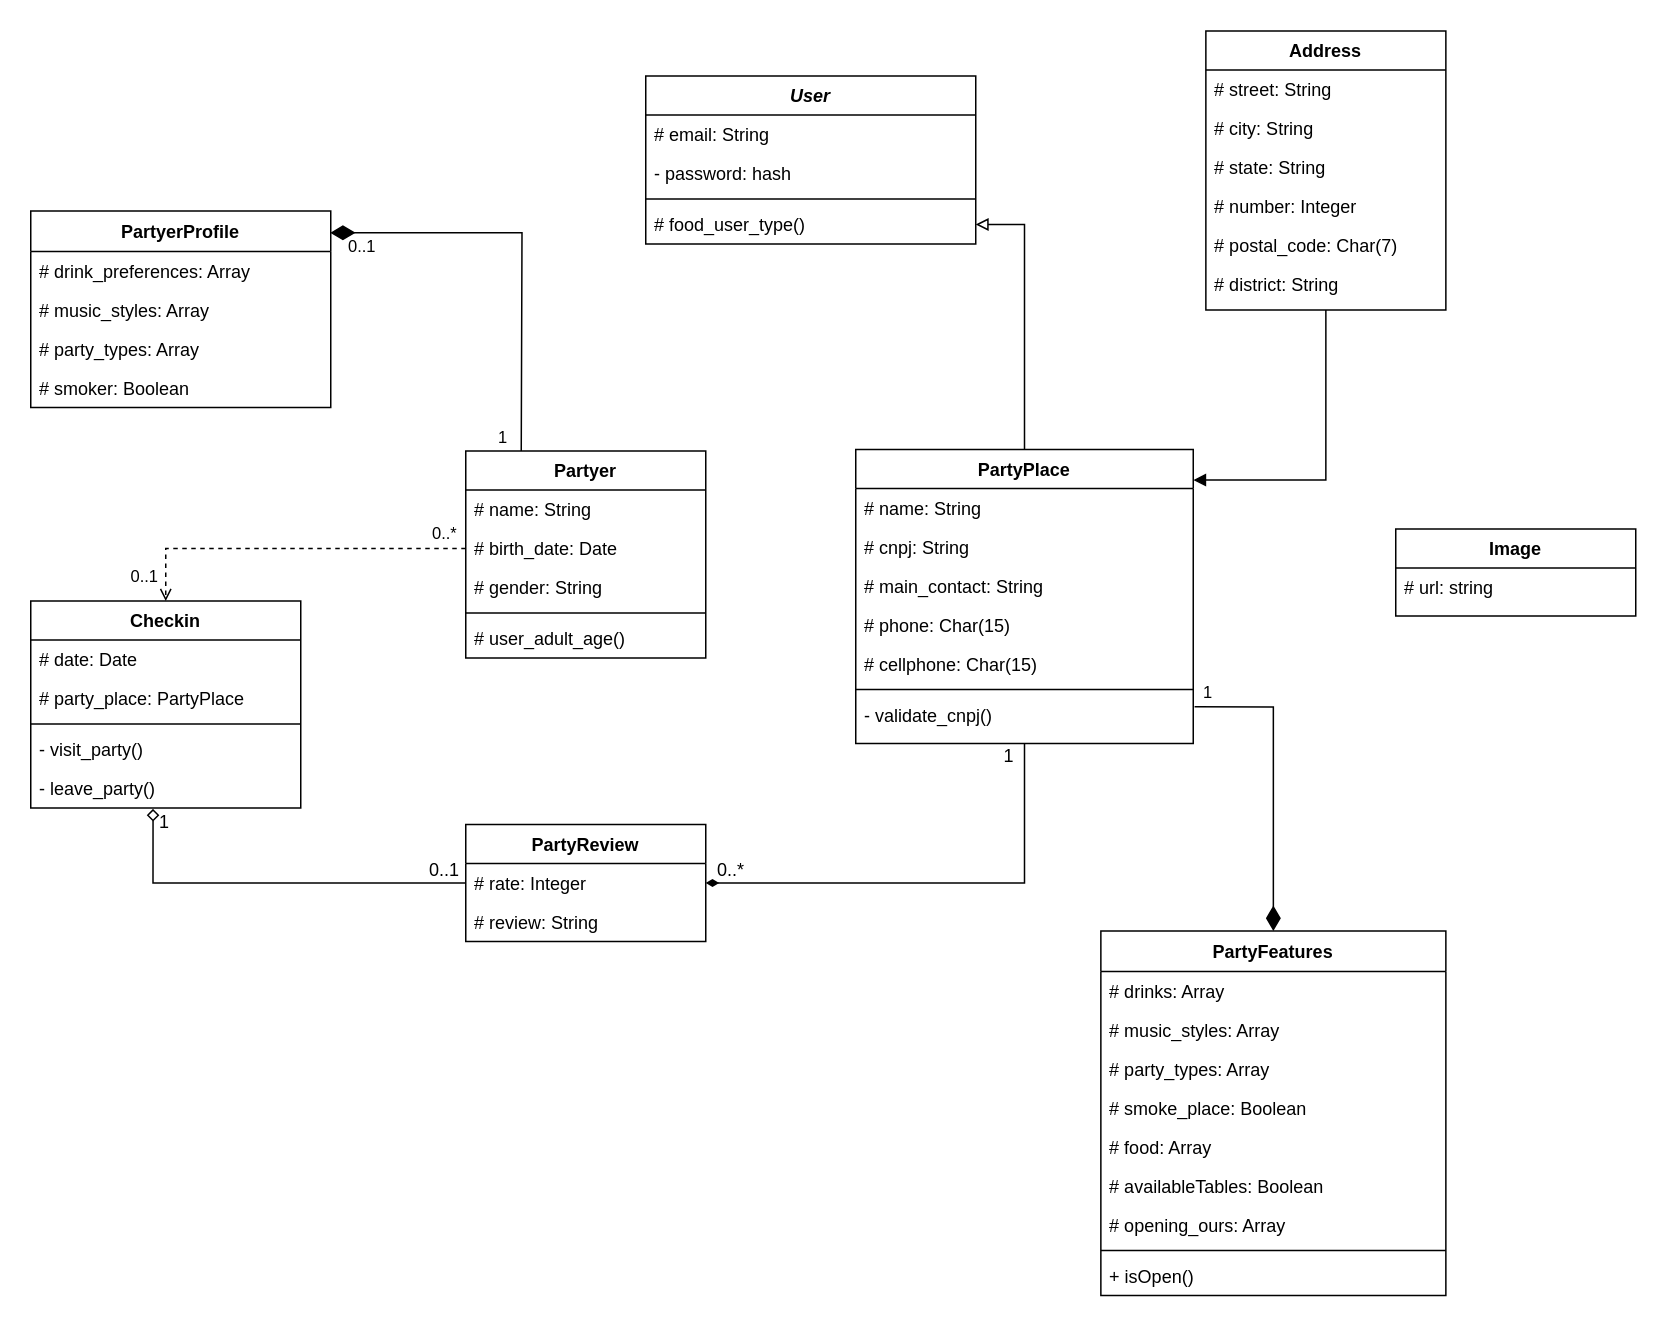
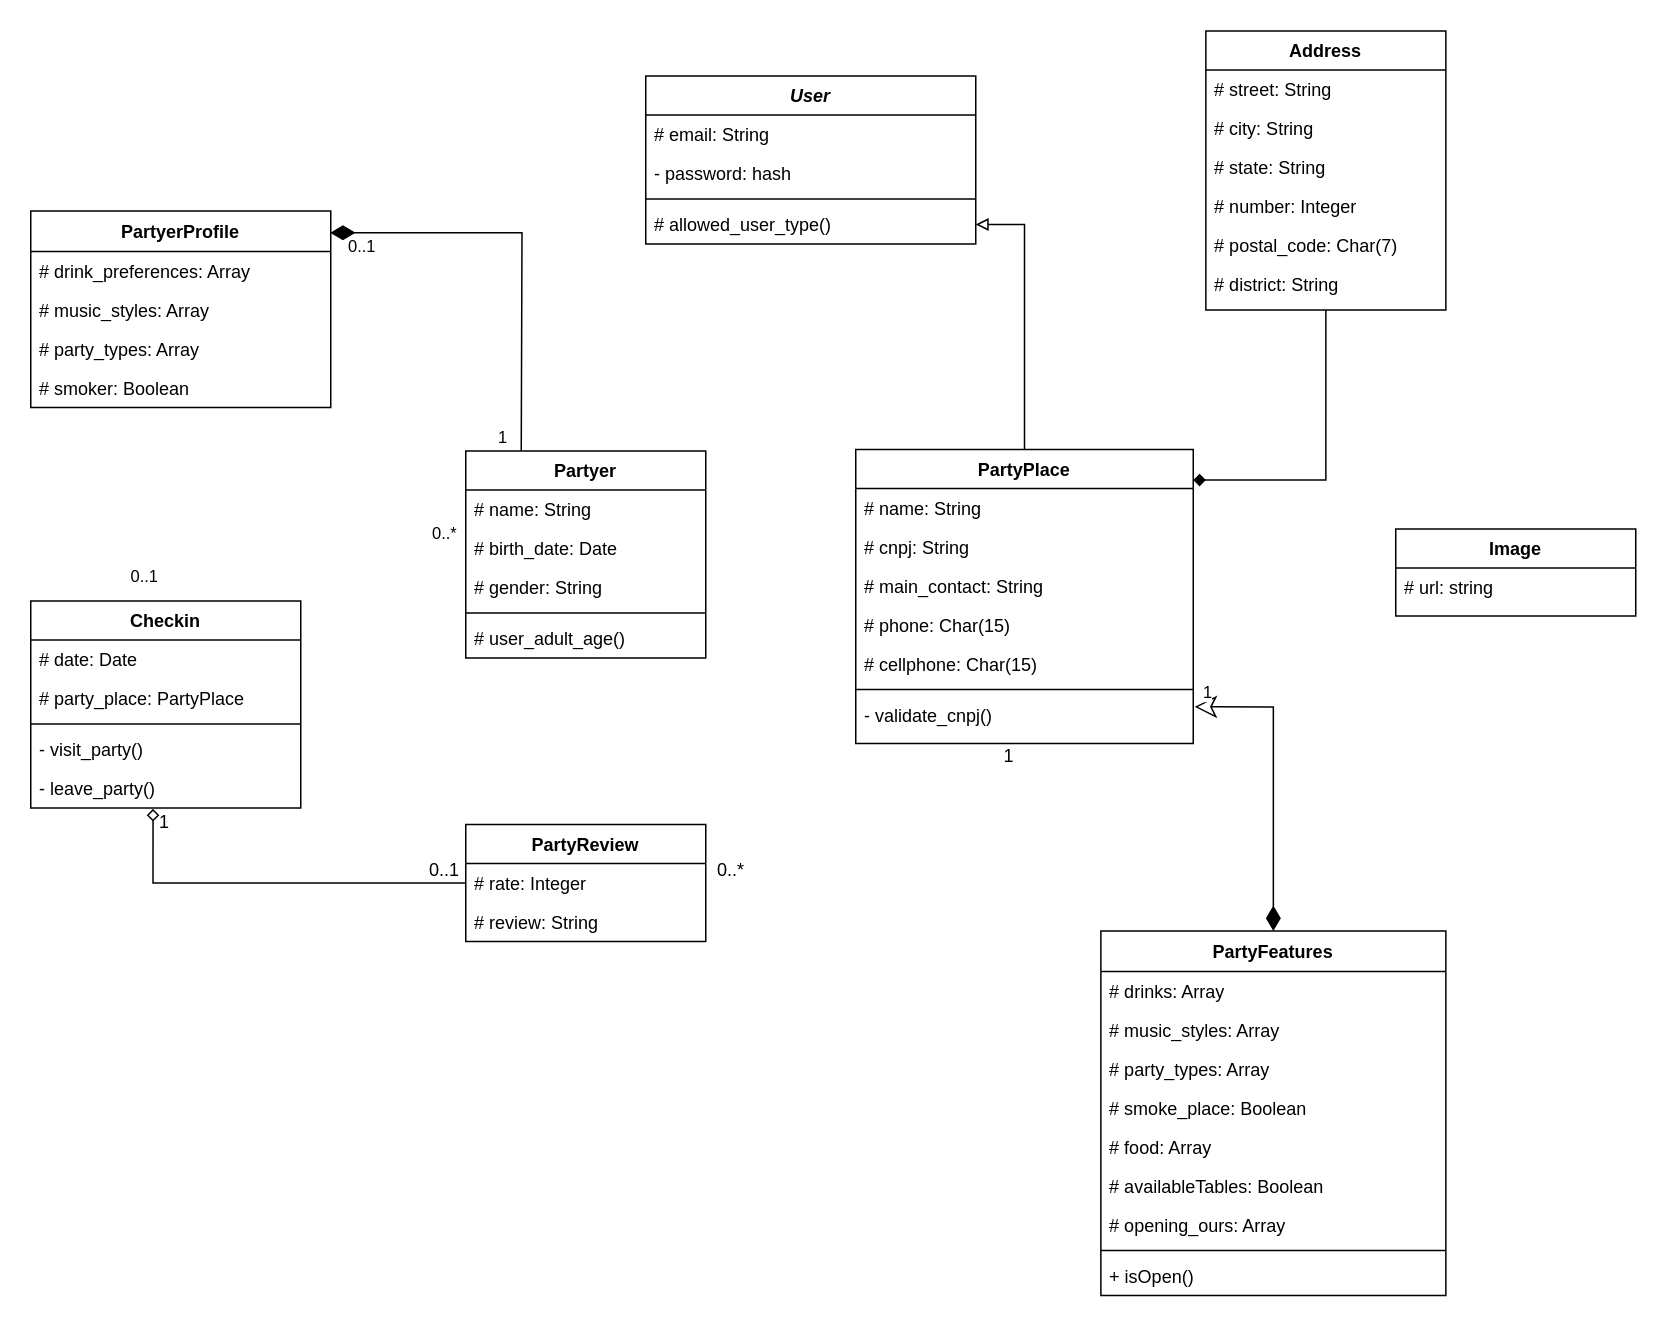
node "# food_user_type()": label "# food_user_type()" -> "# allowed_user_type()"
edge "Address" -> "PartyPlace": arrowhead block -> diamond
edge "# birth_date: Date" -> "Checkin": removed
edge "- validate_cnpj()" -> "PartyFeatures": arrowhead none -> classic
edge "PartyPlace" -> "PartyReview": removed
